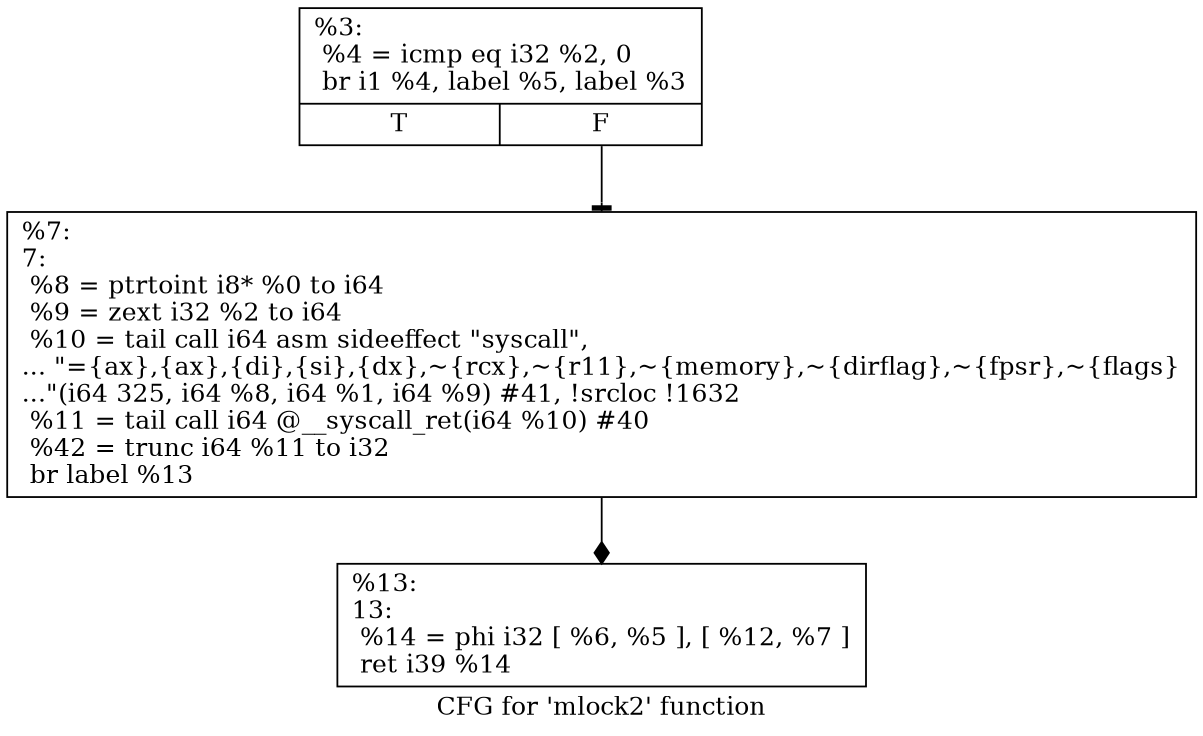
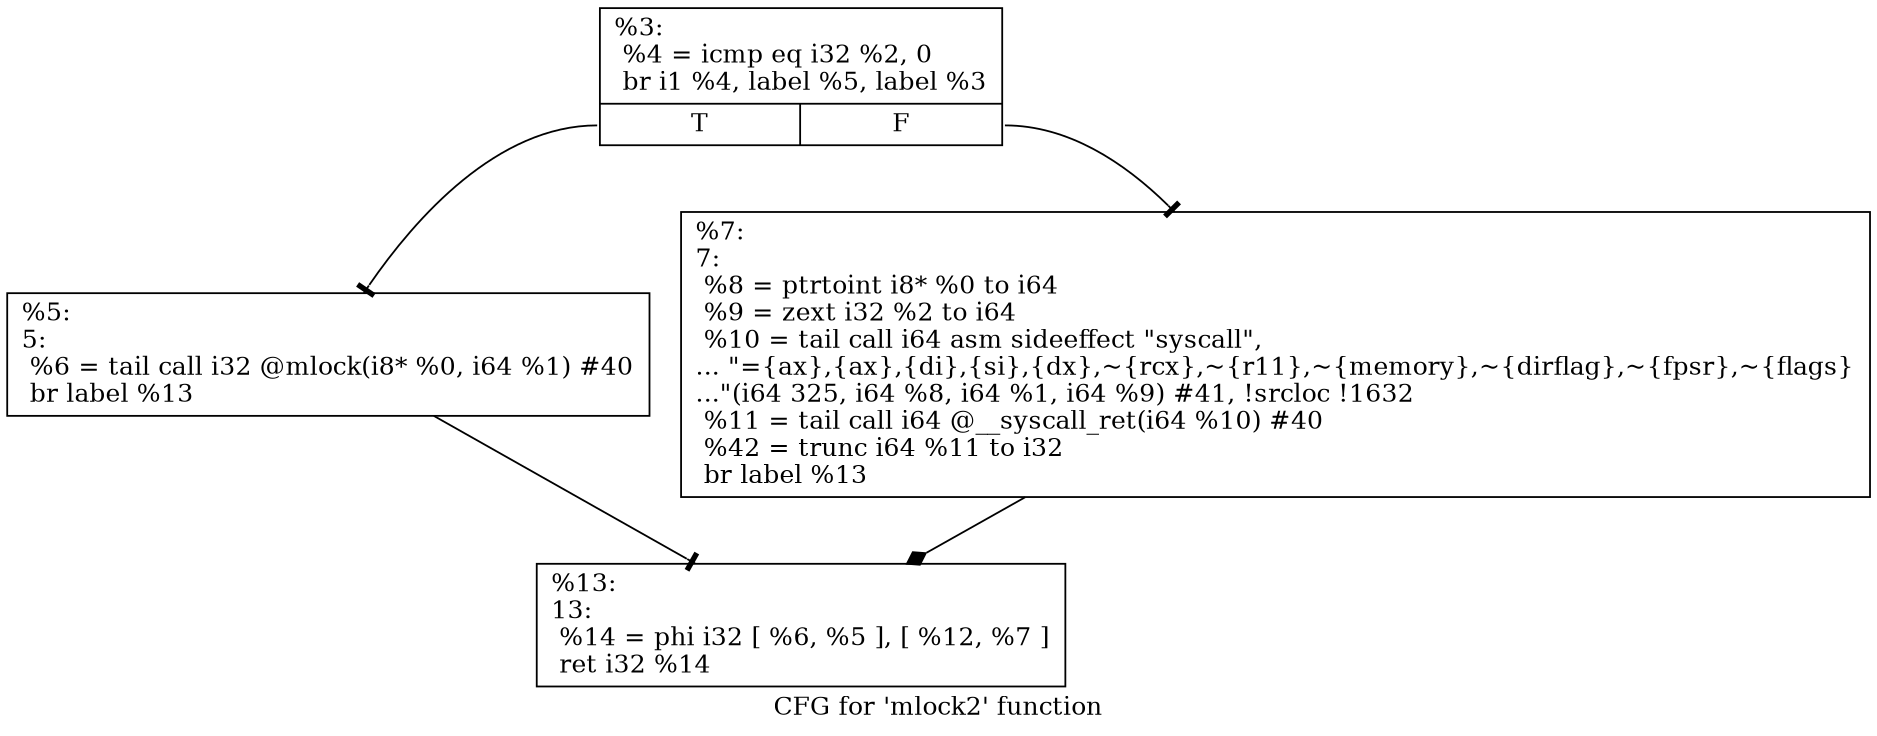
node "%5:": added
node "%13:": text "ret i39 %14" -> "ret i32 %14"
